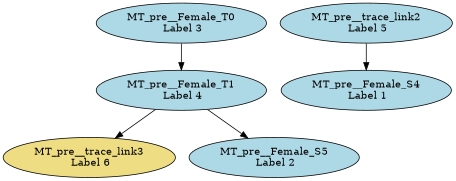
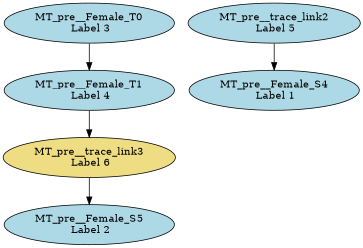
edge "MT_pre__Female_T1 Label 4" -> "MT_pre__Female_S5 Label 2": now "MT_pre__trace_link3 Label 6" -> "MT_pre__Female_S5 Label 2"
